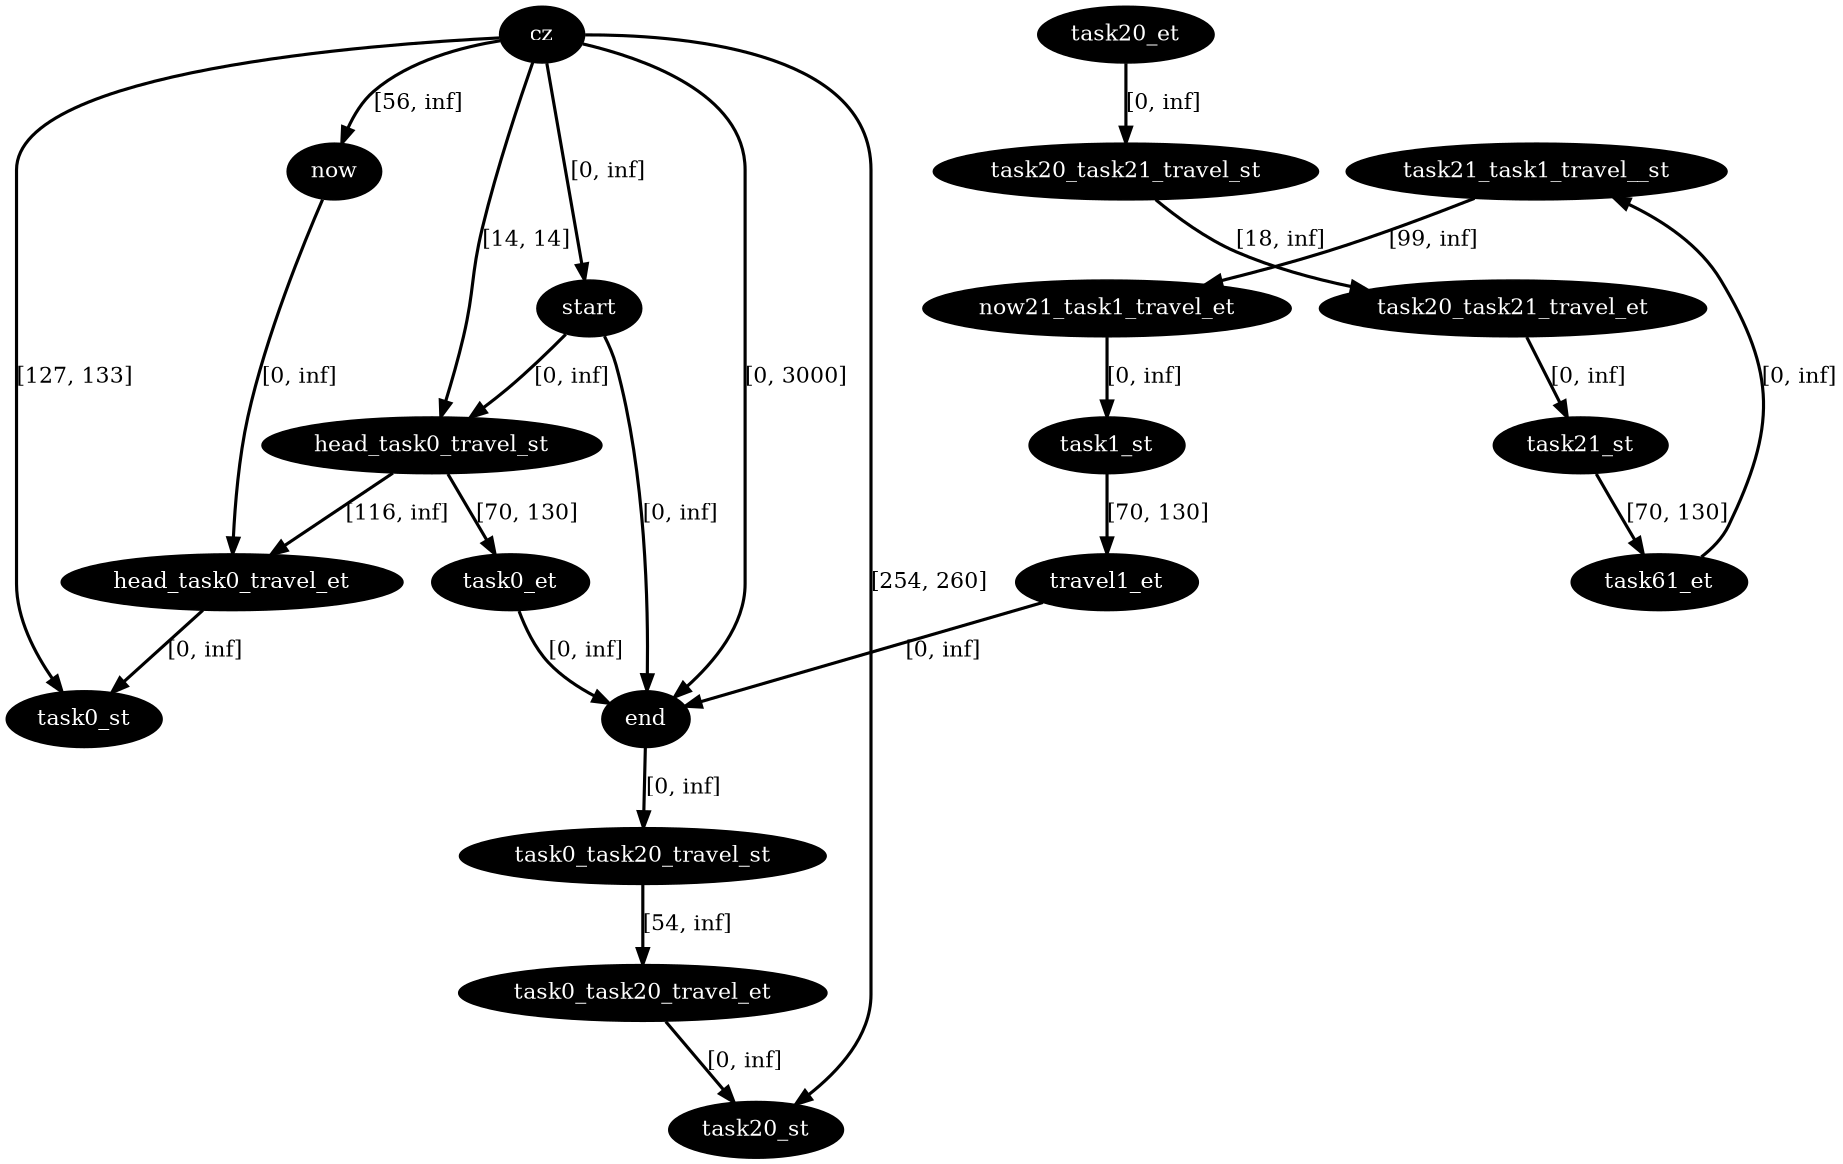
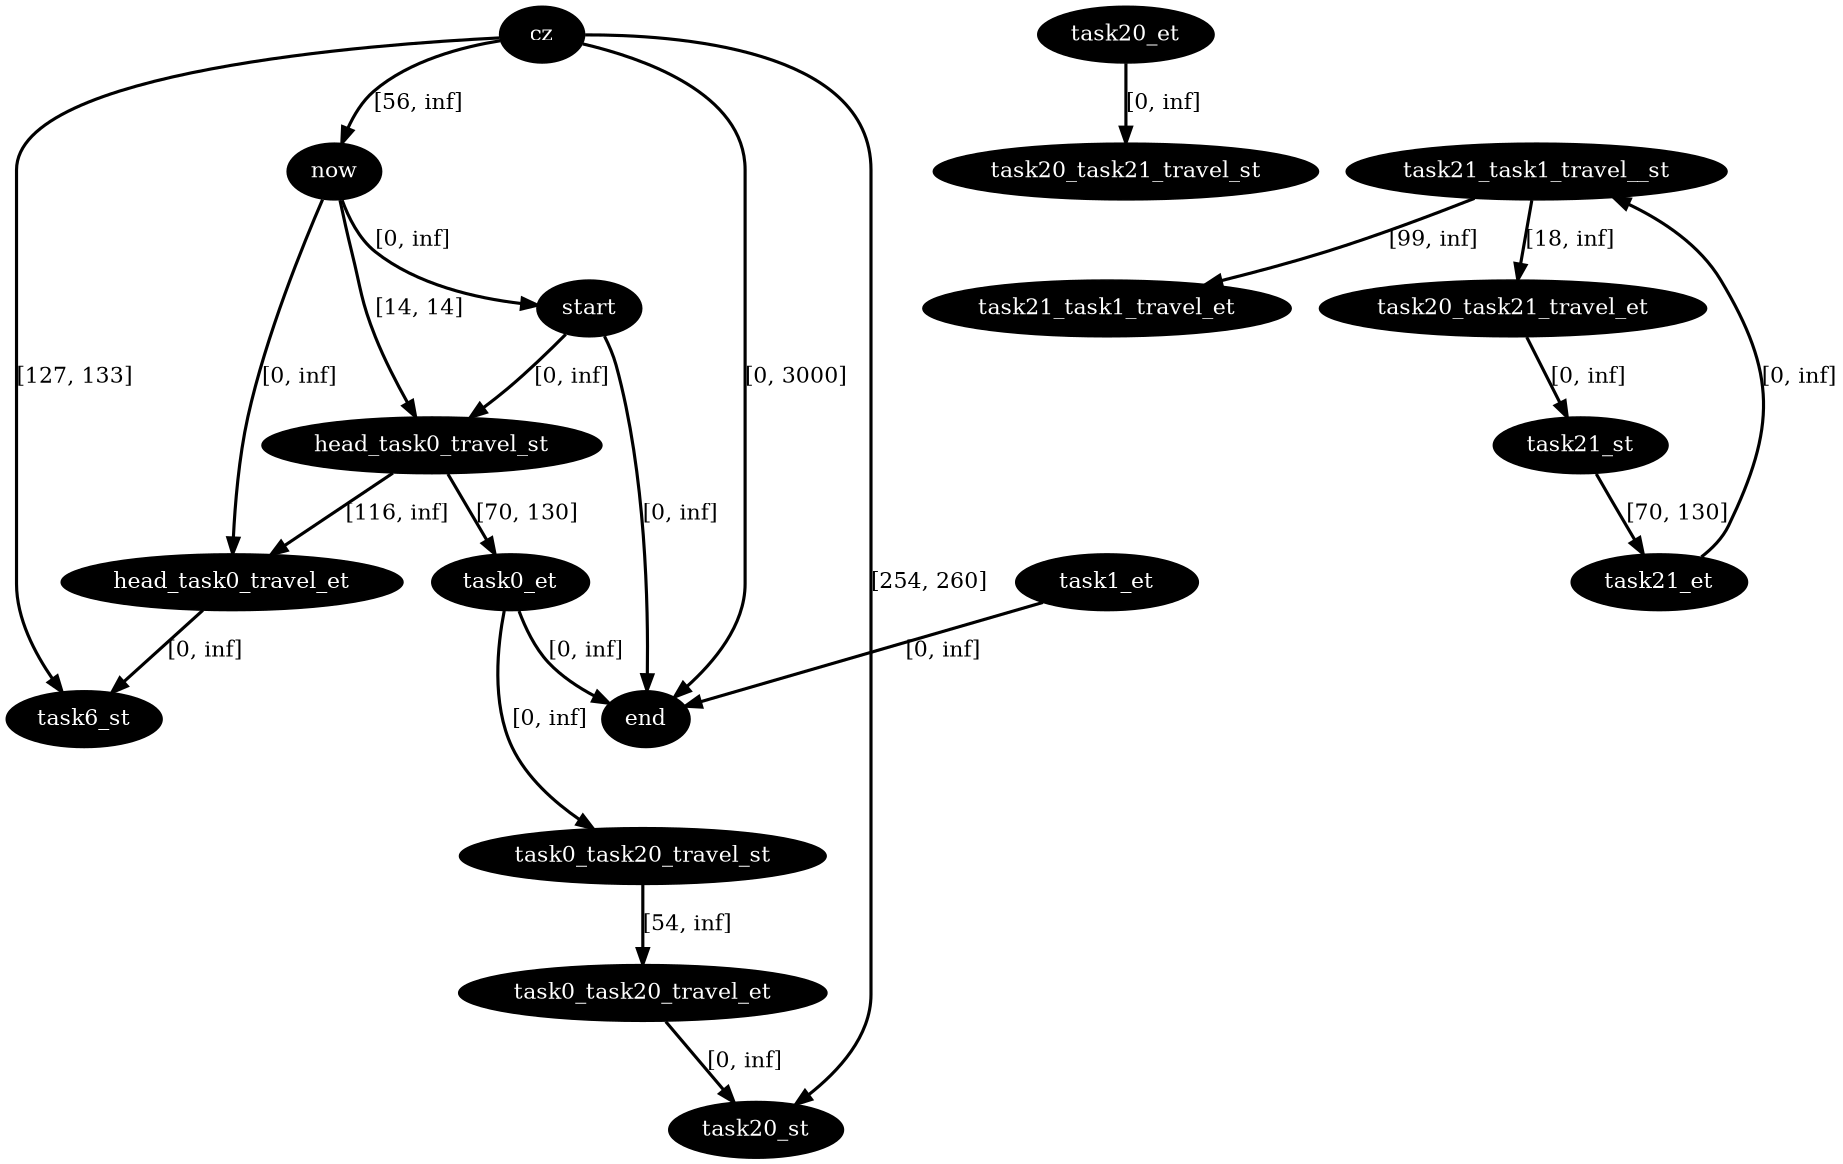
edge "cz" -> "start": now "now" -> "start"
edge "cz" -> "head_task0_travel_st": now "now" -> "head_task0_travel_st"
edge "task20_task21_travel_st" -> "task20_task21_travel_et": now "task21_task1_travel__st" -> "task20_task21_travel_et"
node "now21_task1_travel_et": label "now21_task1_travel_et" -> "task21_task1_travel_et"
node "task1_st": removed
node "travel1_et": label "travel1_et" -> "task1_et"
node "task61_et": label "task61_et" -> "task21_et"
node "task0_st": label "task0_st" -> "task6_st"
edge "end" -> "task0_task20_travel_st": now "task0_et" -> "task0_task20_travel_st"
